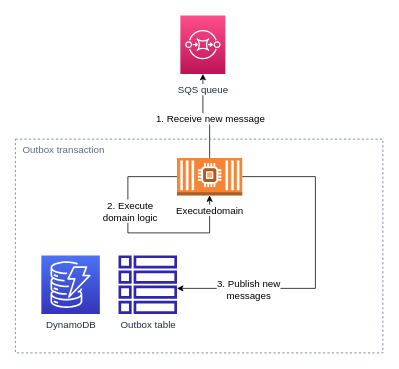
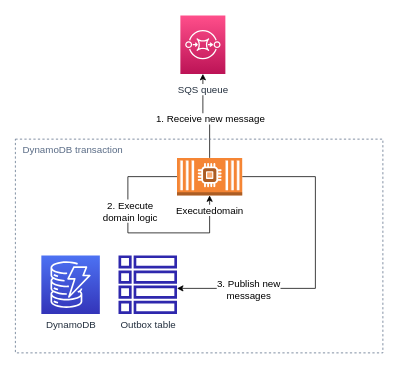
node "Outbox transaction": label "Outbox transaction" -> "DynamoDB transaction"
